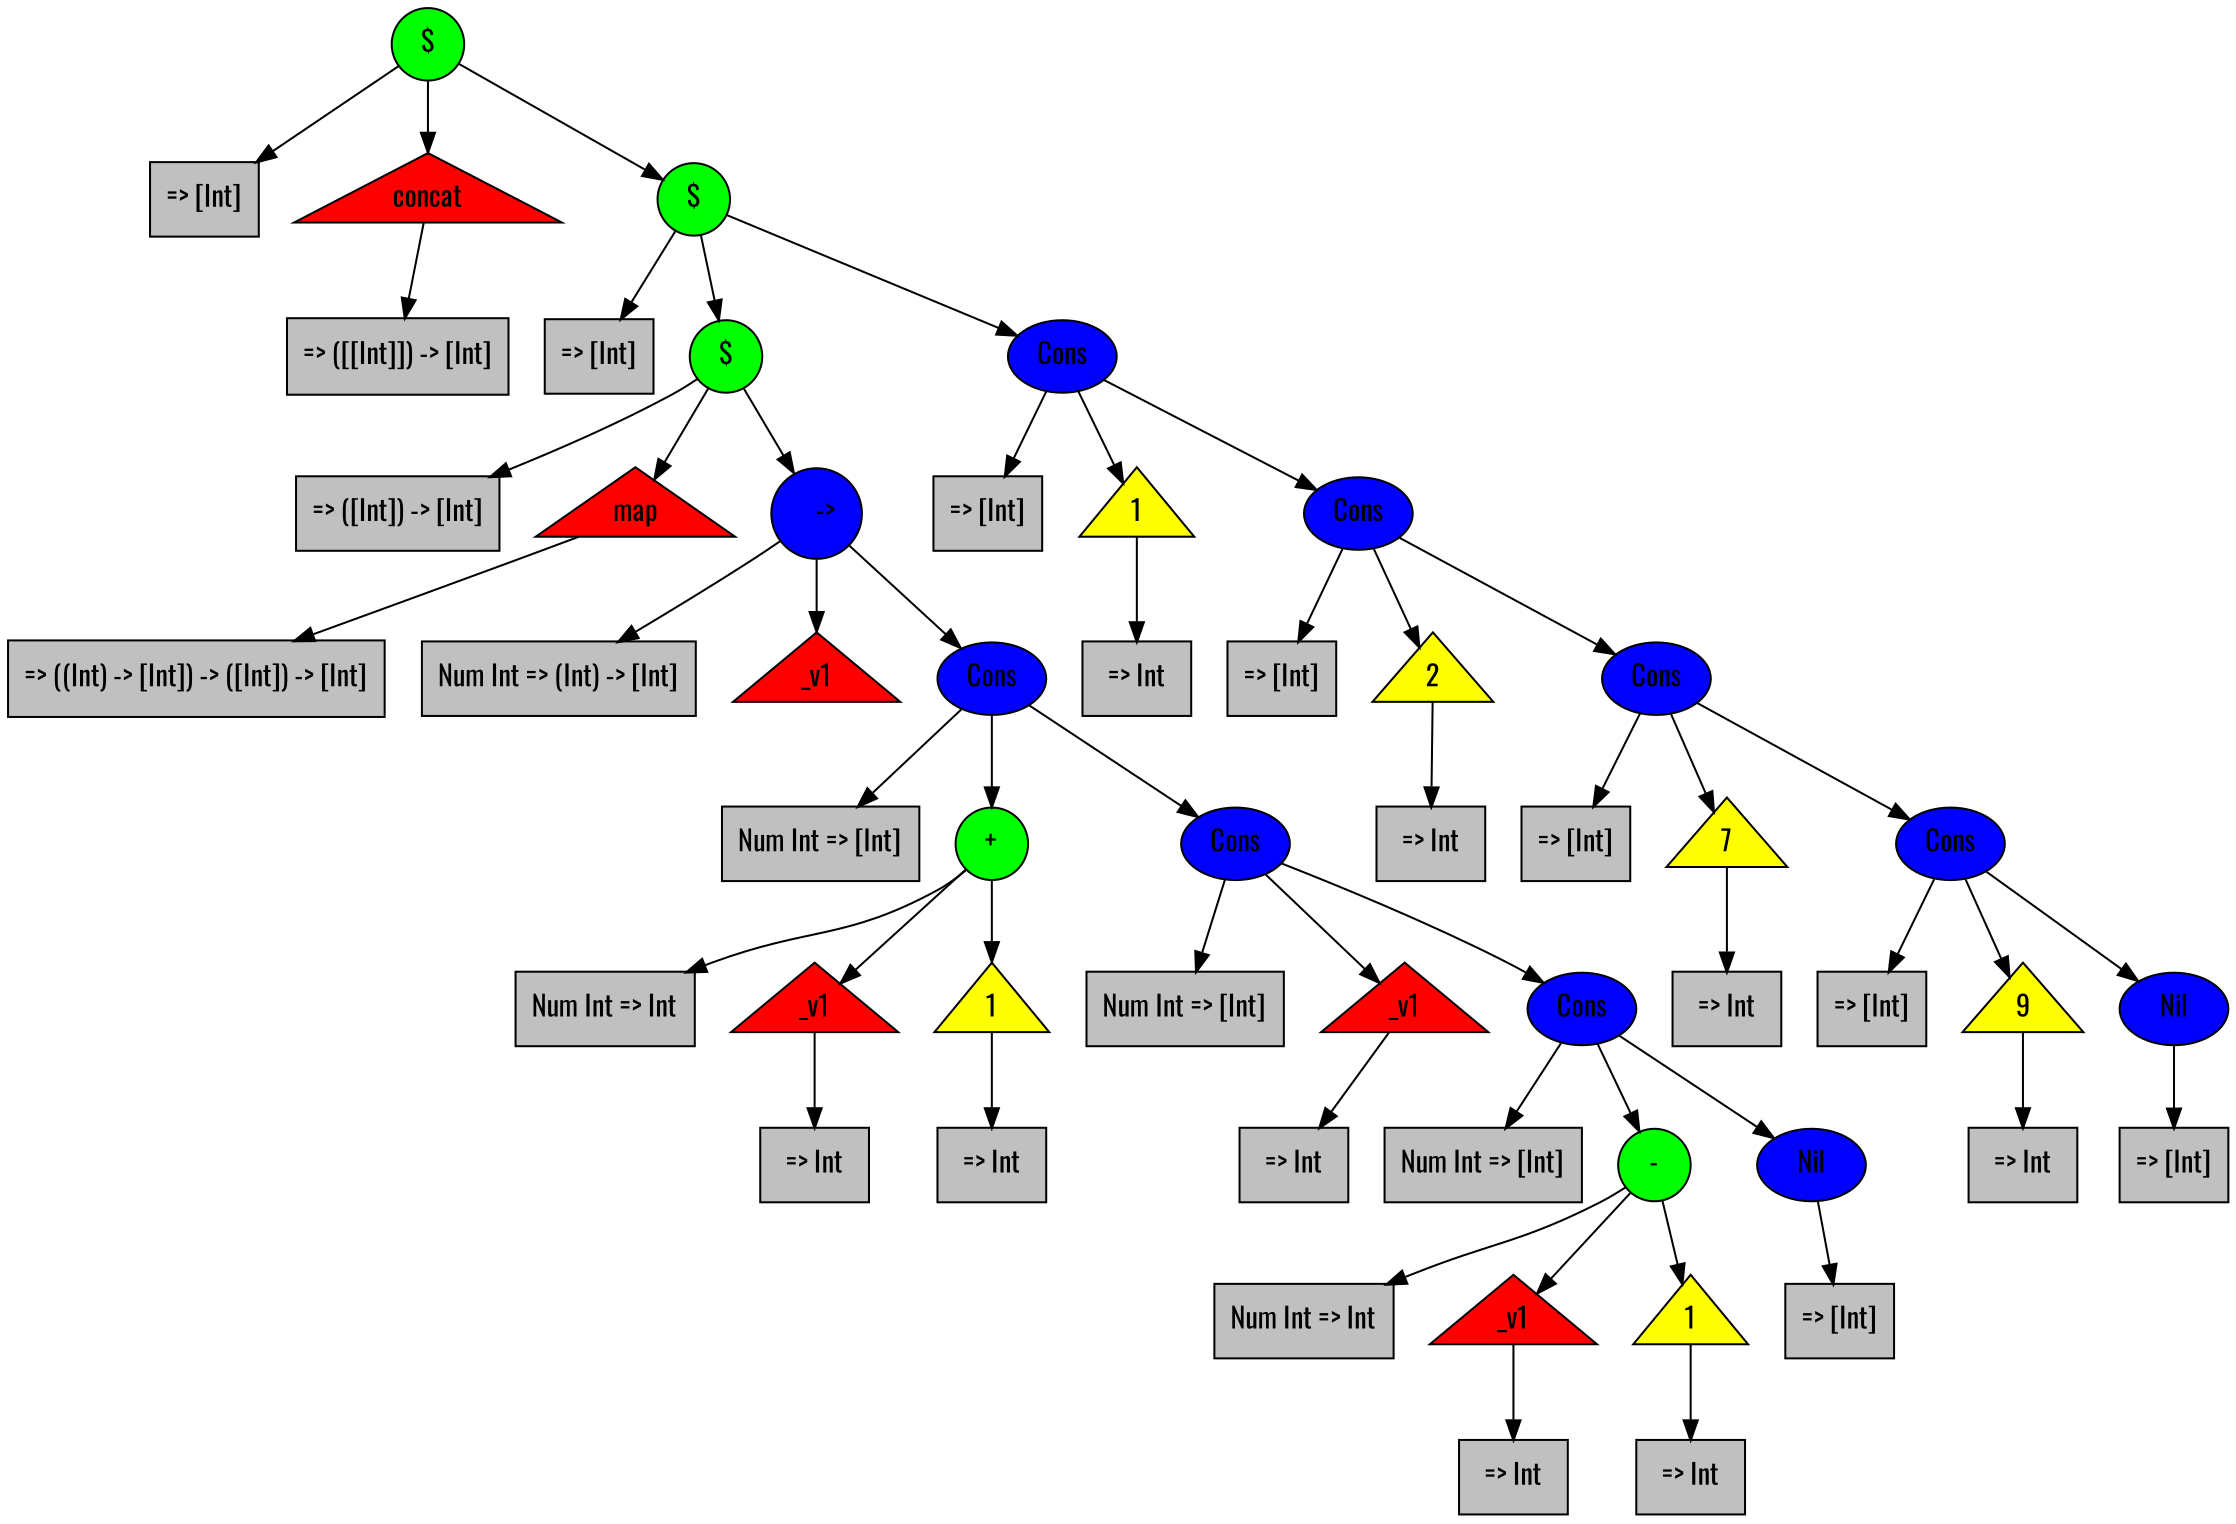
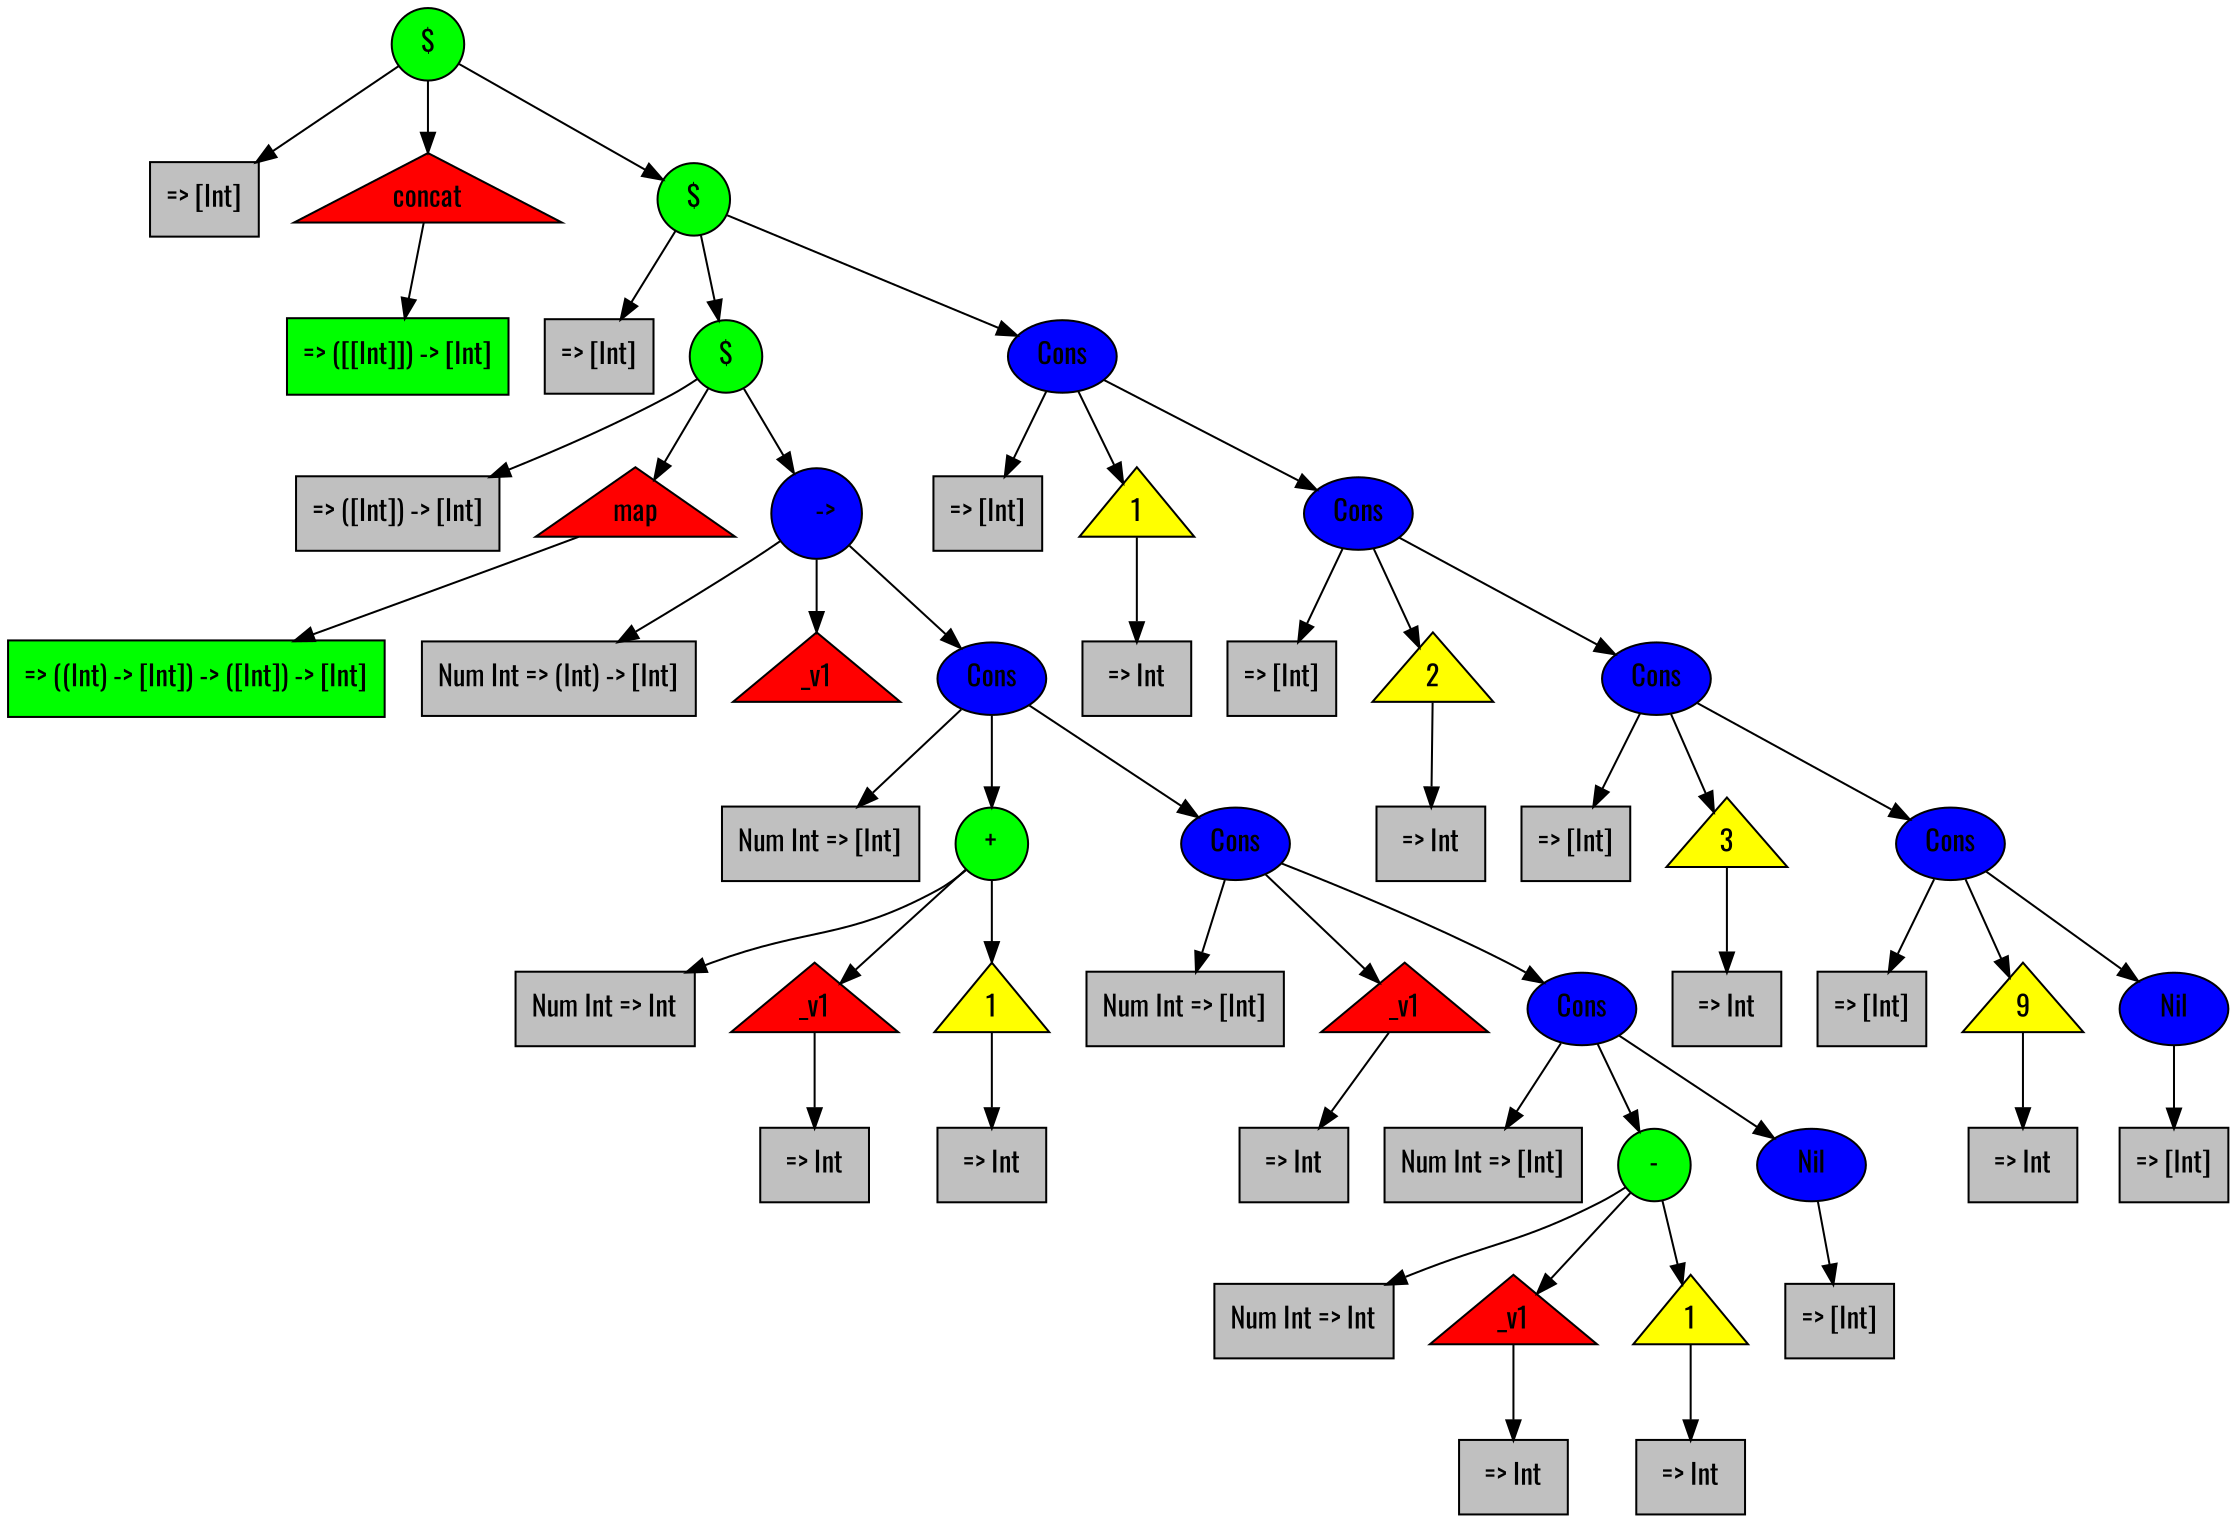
node "=> ([[Int]]) -> [Int]": fillcolor gray -> green
node "=> ((Int) -> [Int]) -> ([Int]) -> [Int]": fillcolor gray -> green
node "7": label "7" -> "3"
